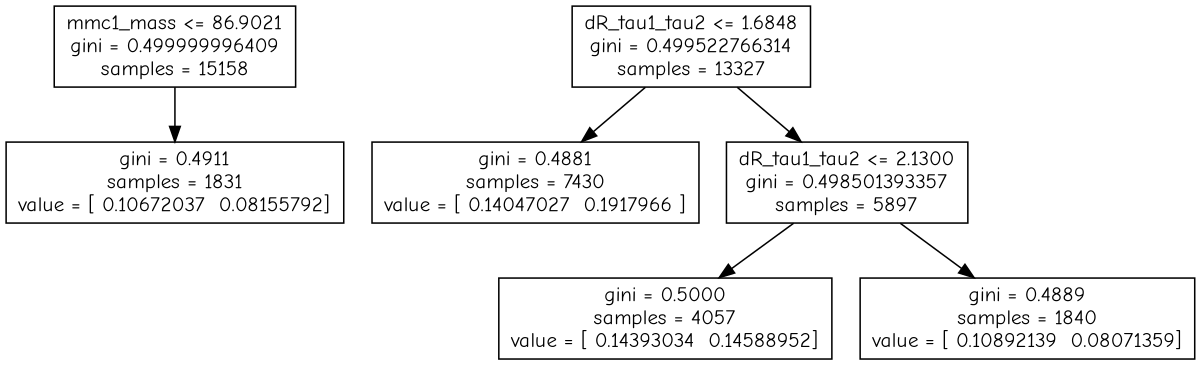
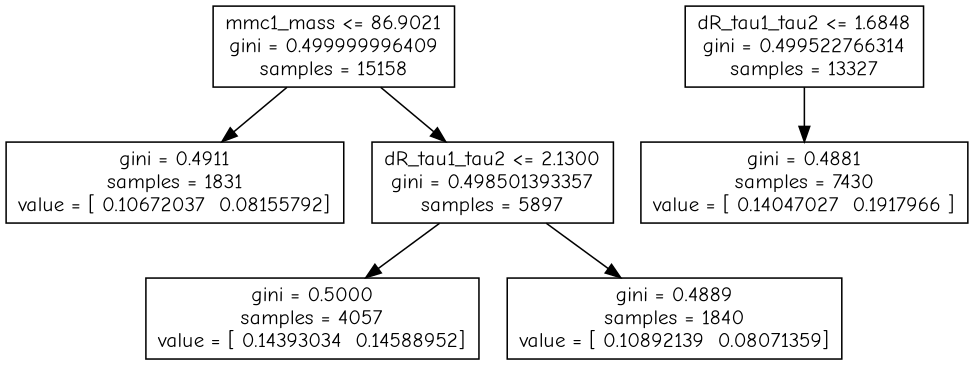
edge "dR_tau1_tau2 <= 1.6848 gini = 0.499522766314 samples = 13327" -> "dR_tau1_tau2 <= 2.1300 gini = 0.498501393357 samples = 5897": now "mmc1_mass <= 86.9021 gini = 0.499999996409 samples = 15158" -> "dR_tau1_tau2 <= 2.1300 gini = 0.498501393357 samples = 5897"
